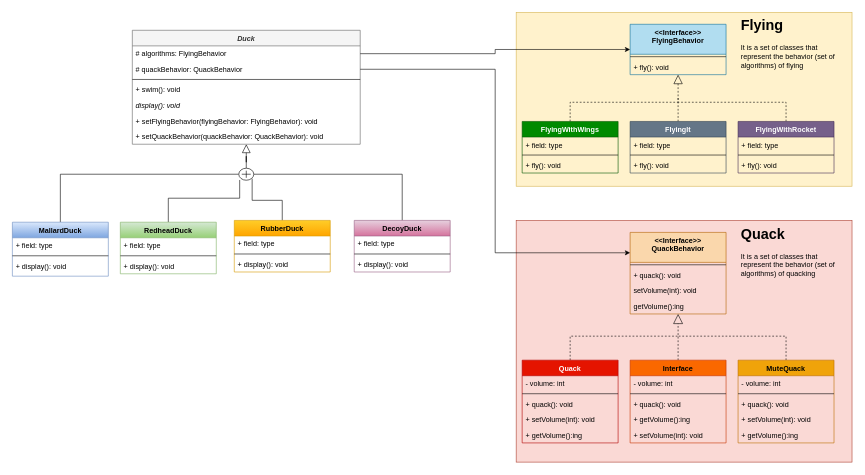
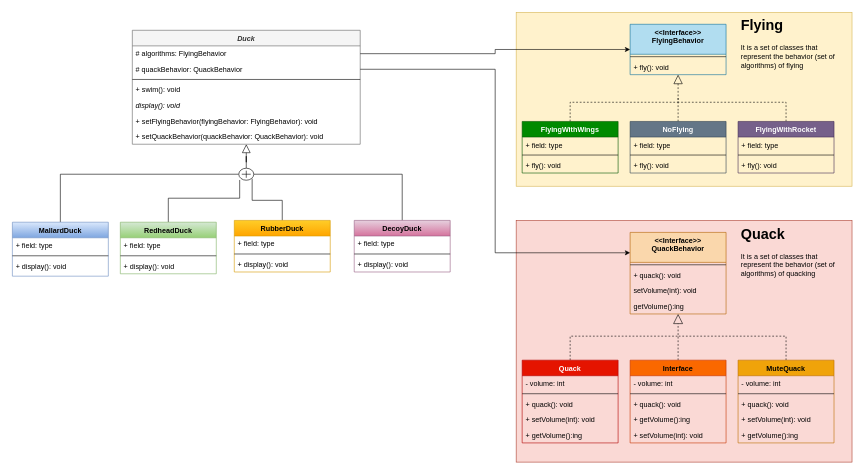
node "FlyingIt": label "FlyingIt" -> "NoFlying"
